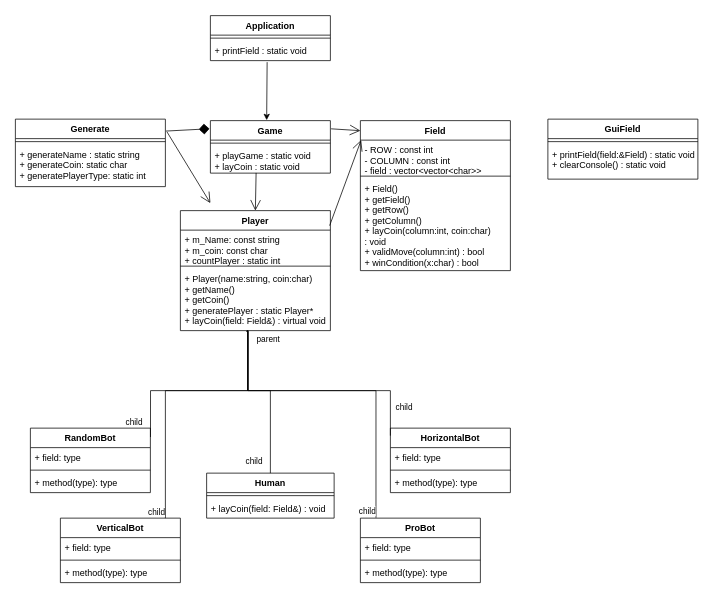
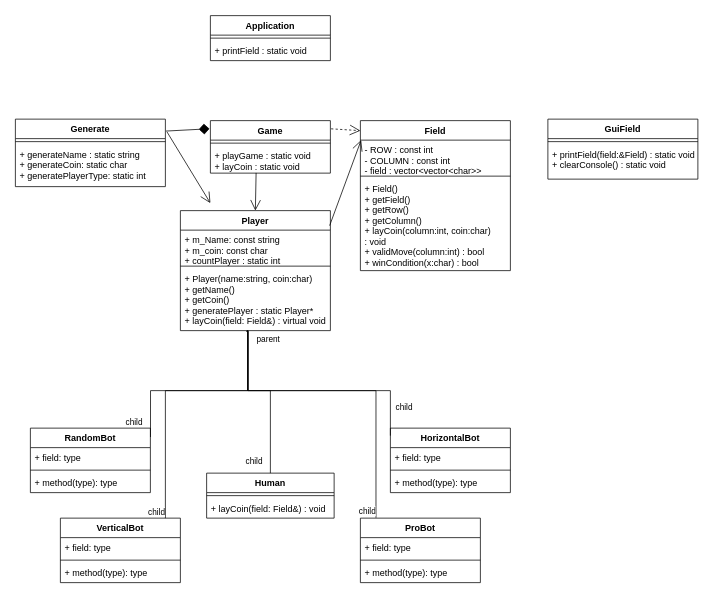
edge "+ printField : static void" -> "Game": removed
edge "Game" -> "Field": style solid -> dashed
